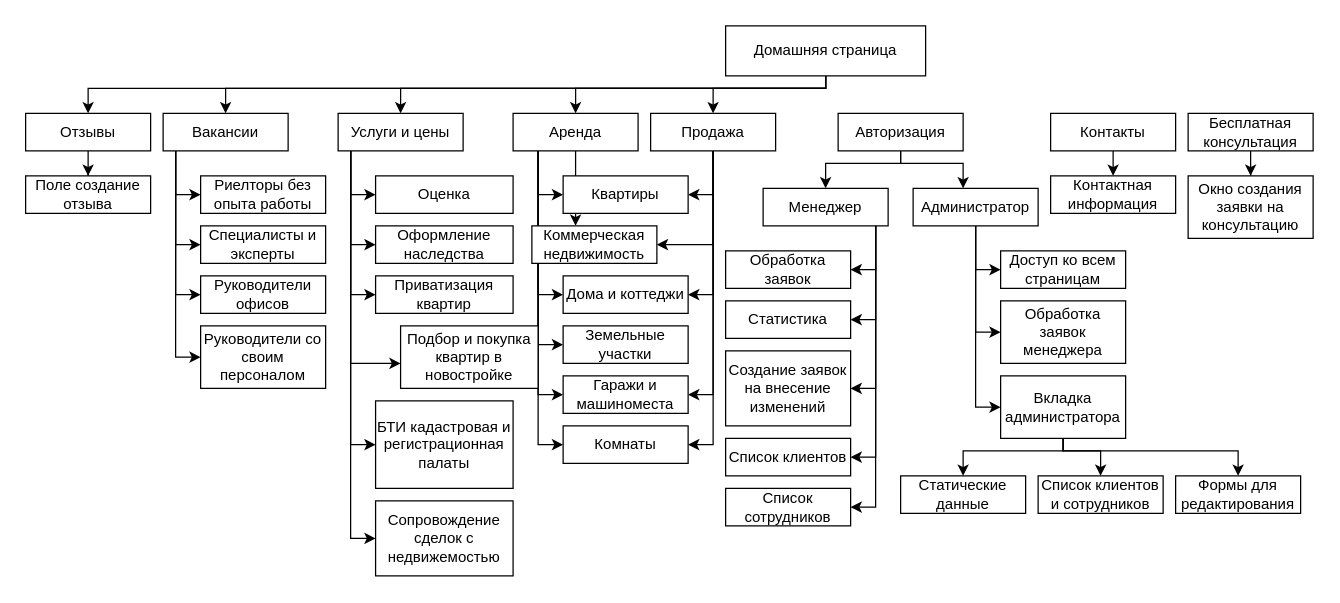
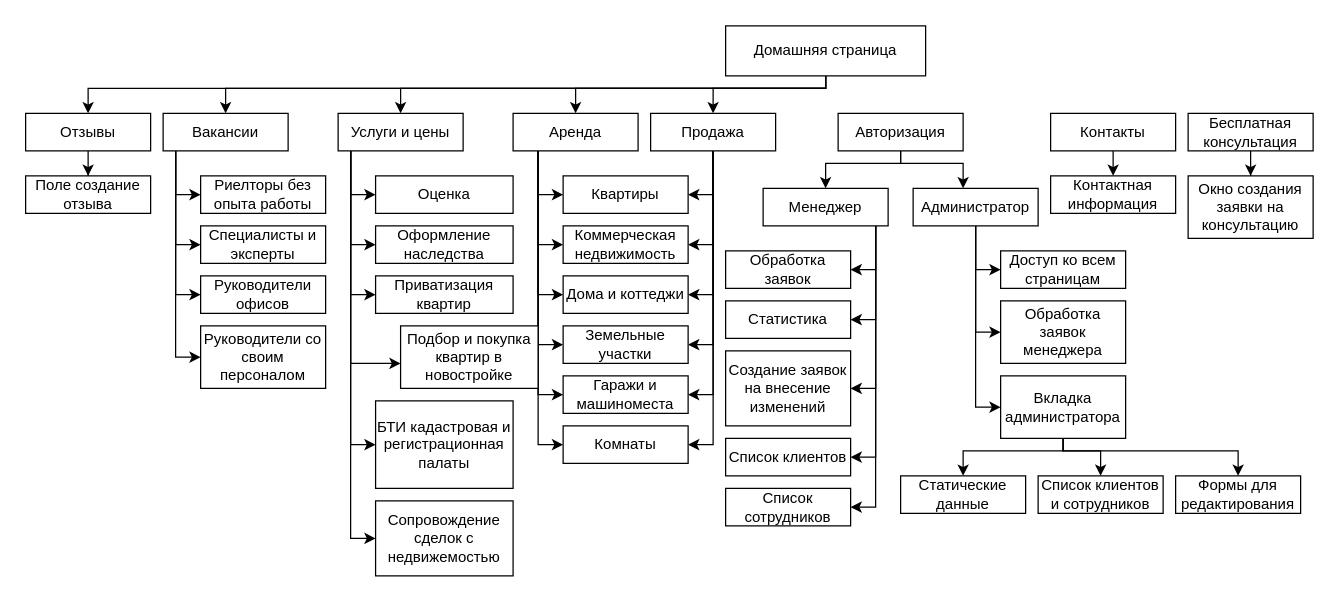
node "Коммерческая недвижимость": moved (594, 244) -> (626, 244)
edge "Продажа" -> "Земельные участки": added
